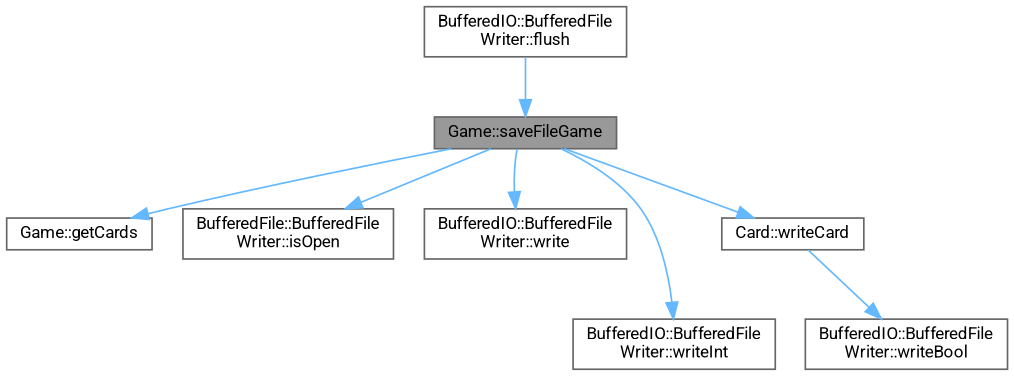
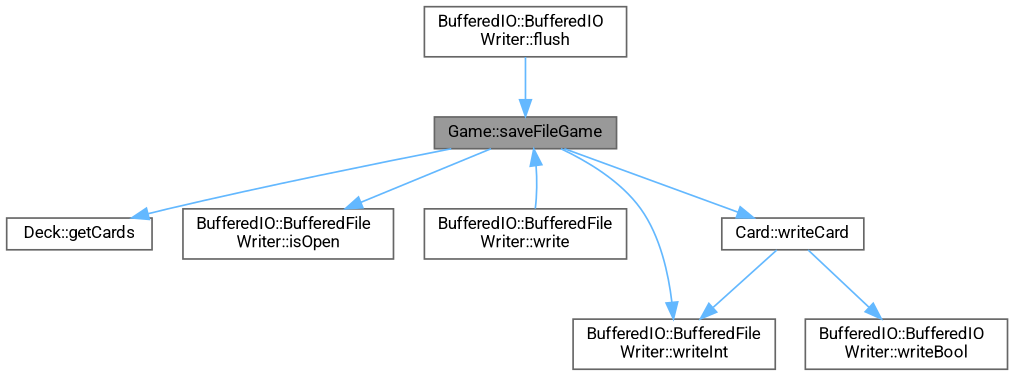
node "BufferedIO::BufferedFile Writer::flush": label "BufferedIO::BufferedFile Writer::flush" -> "BufferedIO::BufferedIO Writer::flush"
edge "Game::saveFileGame" -> "BufferedIO::BufferedFile Writer::write": reversed
node "Game::getCards": label "Game::getCards" -> "Deck::getCards"
node "BufferedFile::BufferedFile Writer::isOpen": label "BufferedFile::BufferedFile Writer::isOpen" -> "BufferedIO::BufferedFile Writer::isOpen"
edge "Card::writeCard" -> "BufferedIO::BufferedFile Writer::writeInt": added
node "BufferedIO::BufferedFile Writer::writeBool": label "BufferedIO::BufferedFile Writer::writeBool" -> "BufferedIO::BufferedIO Writer::writeBool"
